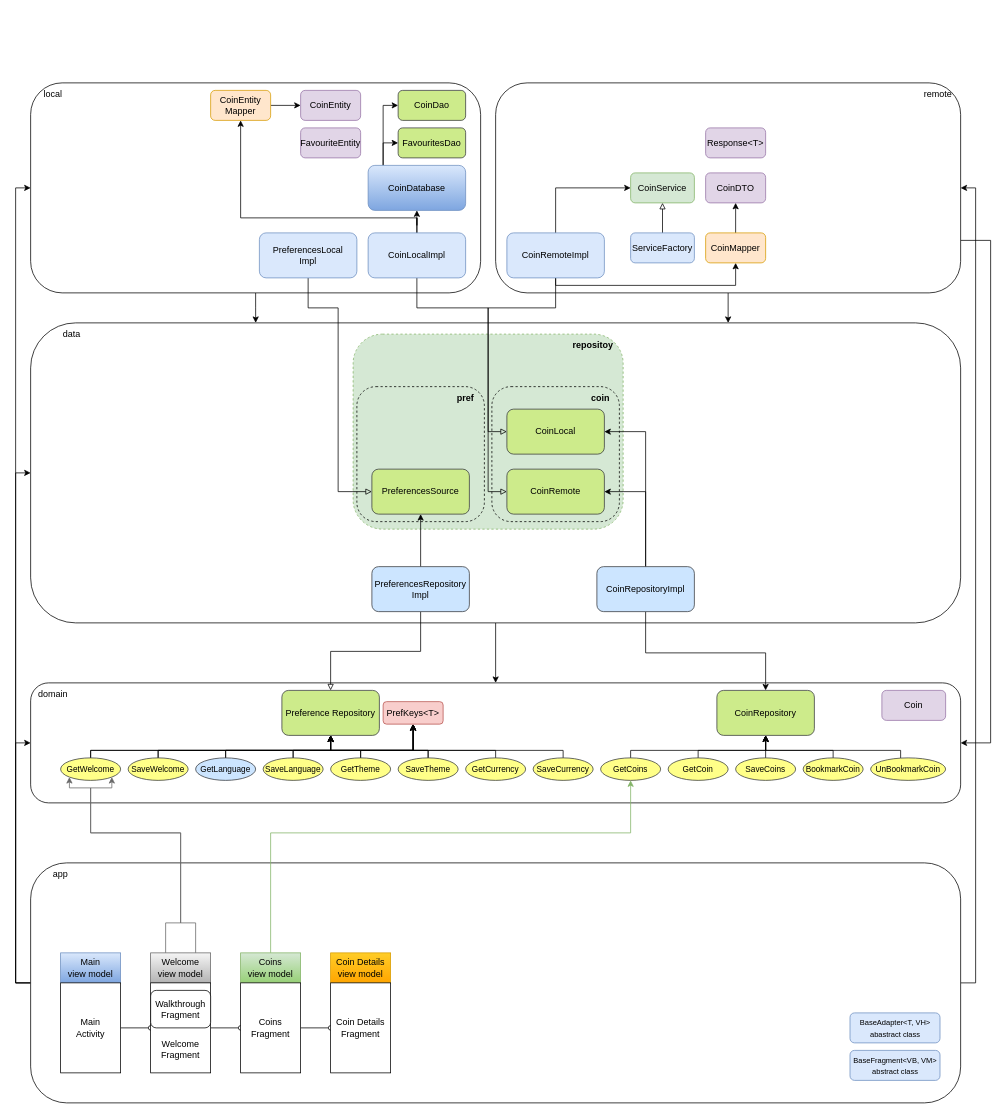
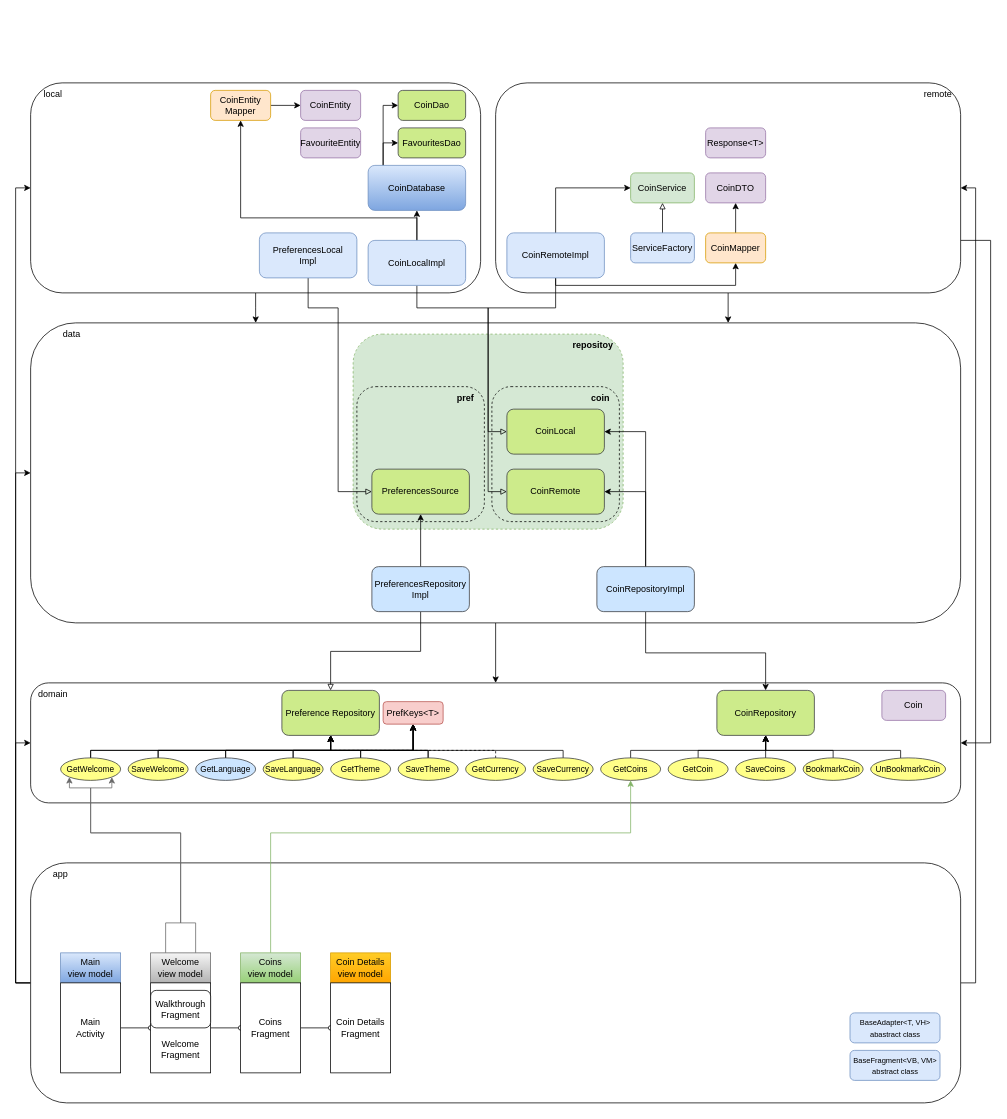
node "CoinLocalImpl": moved (417, 255) -> (417, 263)
edge "GetCurrency" -> "Preference Repository": style solid -> dashed
